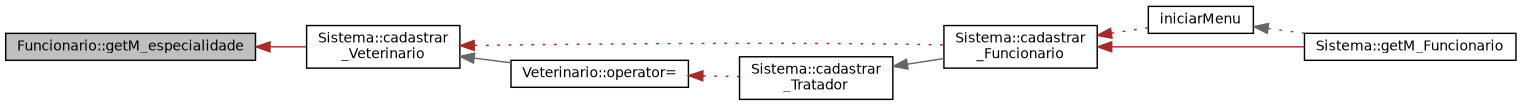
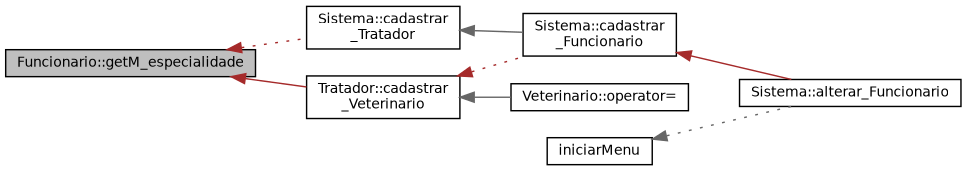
edge "iniciarMenu" -> "Sistema::cadastrar _Funcionario": removed
node "Sistema::cadastrar _Veterinario": label "Sistema::cadastrar _Veterinario" -> "Tratador::cadastrar _Veterinario"
node "Sistema::getM_Funcionario": label "Sistema::getM_Funcionario" -> "Sistema::alterar_Funcionario"
edge "Sistema::cadastrar _Tratador" -> "Veterinario::operator=": now "Sistema::cadastrar _Tratador" -> "Funcionario::getM_especialidade"
